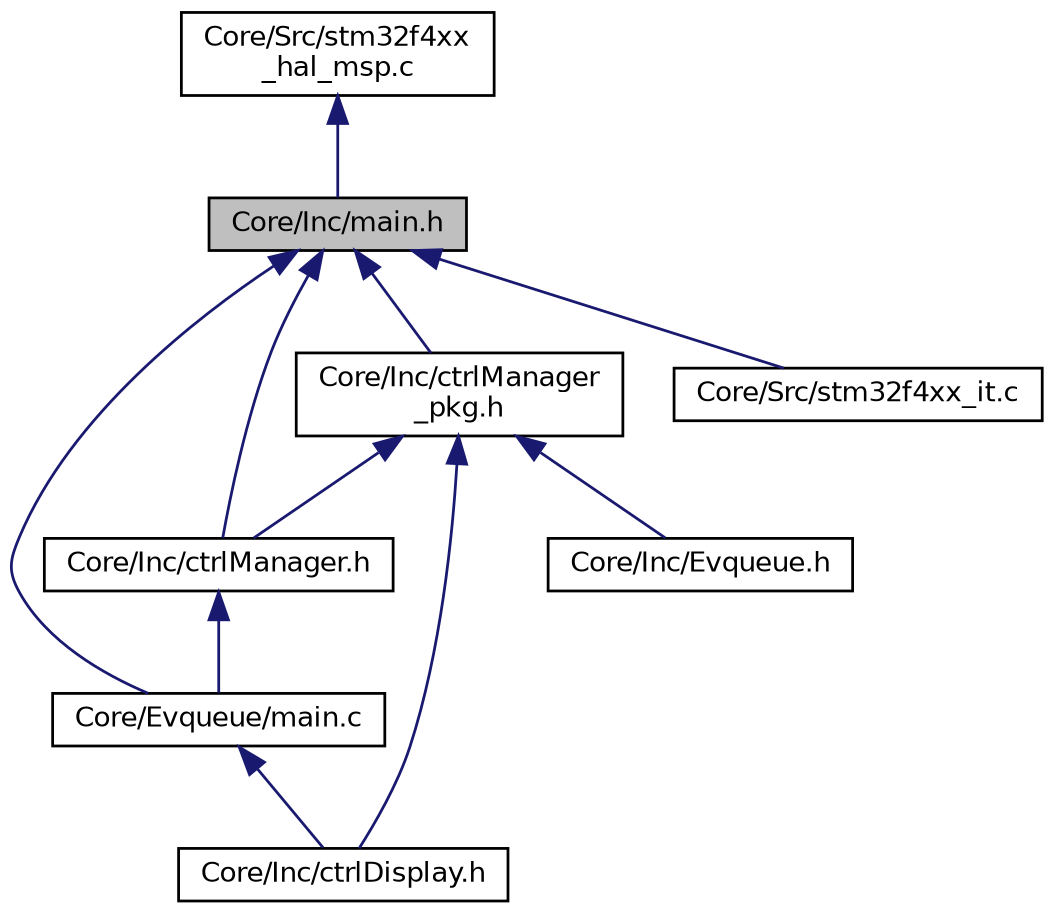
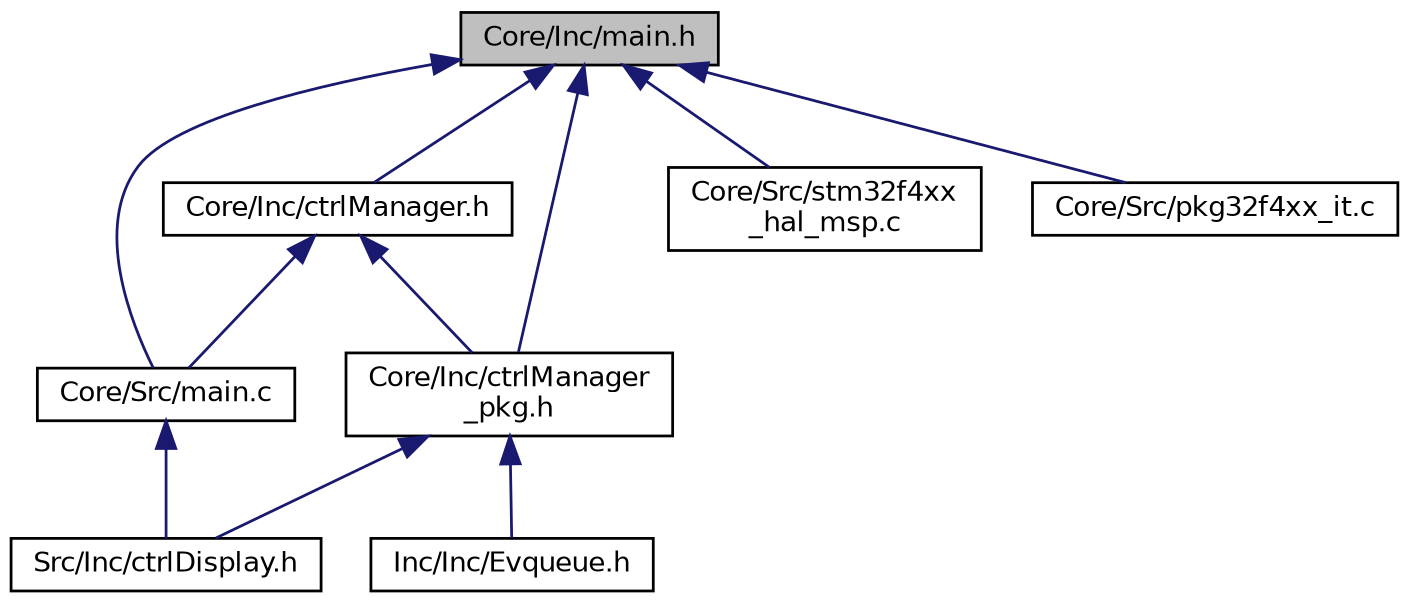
edge "Core/Inc/main.h" -> "Core/Src/stm32f4xx _hal_msp.c": reversed
node "Core/Src/stm32f4xx_it.c": label "Core/Src/stm32f4xx_it.c" -> "Core/Src/pkg32f4xx_it.c"
edge "Core/Inc/ctrlManager.h" -> "Core/Inc/ctrlManager _pkg.h": reversed
node "Core/Inc/Evqueue.h": label "Core/Inc/Evqueue.h" -> "Inc/Inc/Evqueue.h"
node "Core/Evqueue/main.c": label "Core/Evqueue/main.c" -> "Core/Src/main.c"
node "Core/Inc/ctrlDisplay.h": label "Core/Inc/ctrlDisplay.h" -> "Src/Inc/ctrlDisplay.h"
